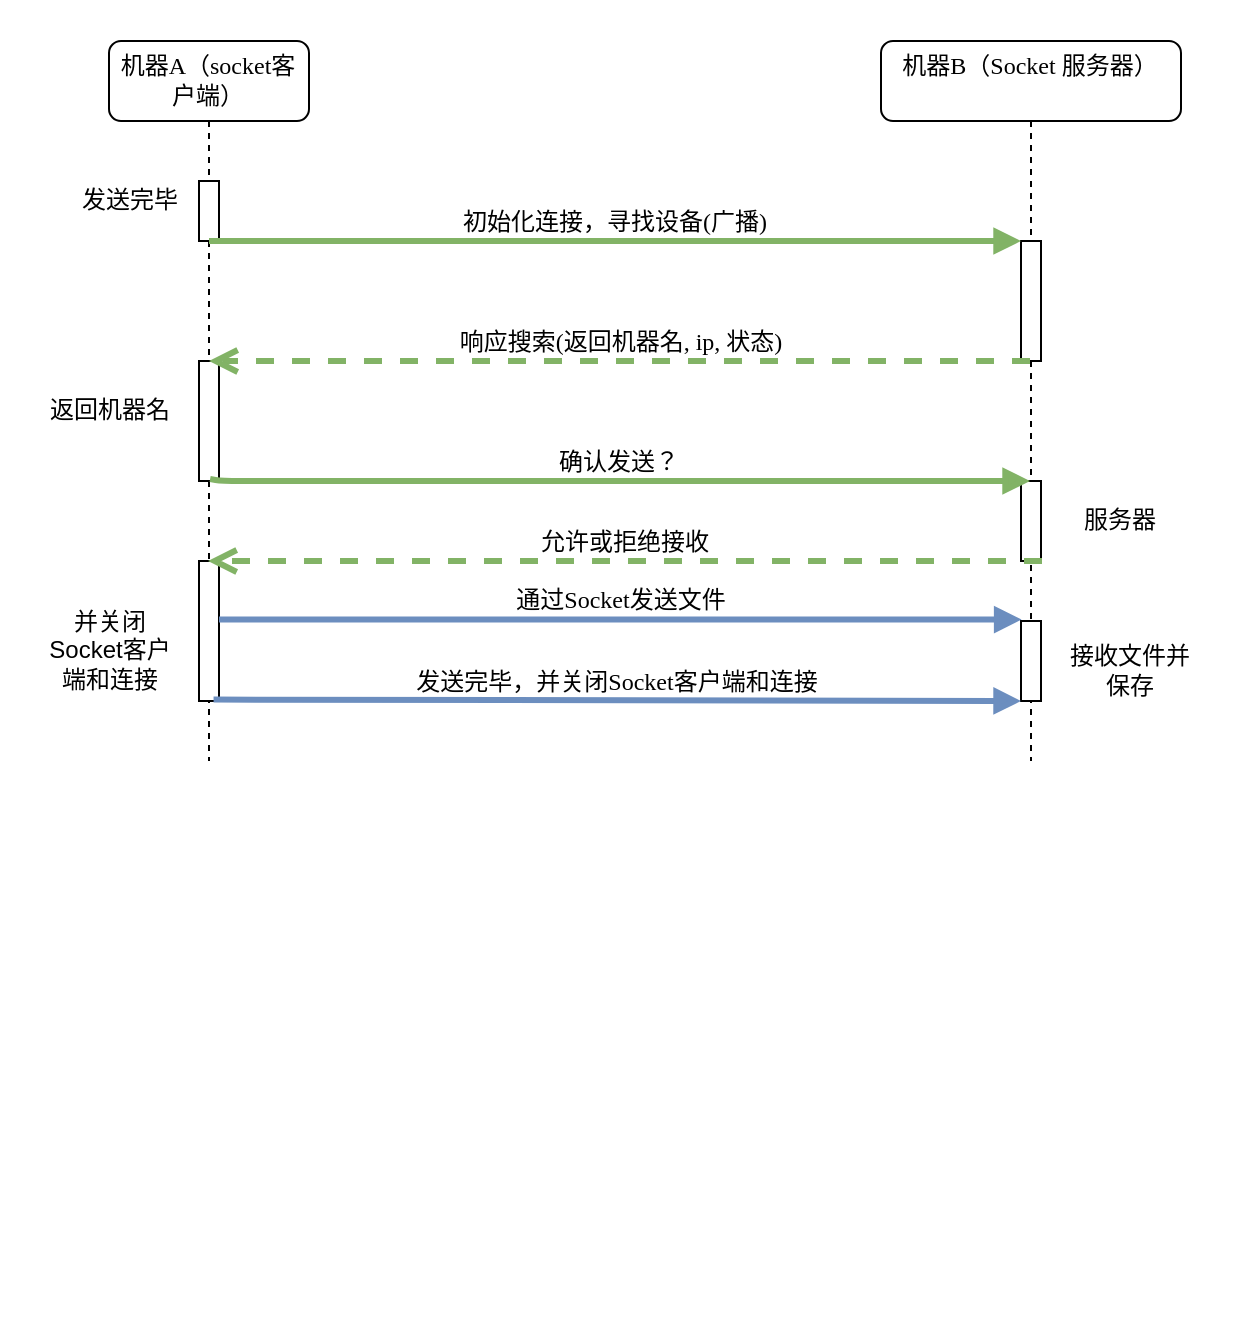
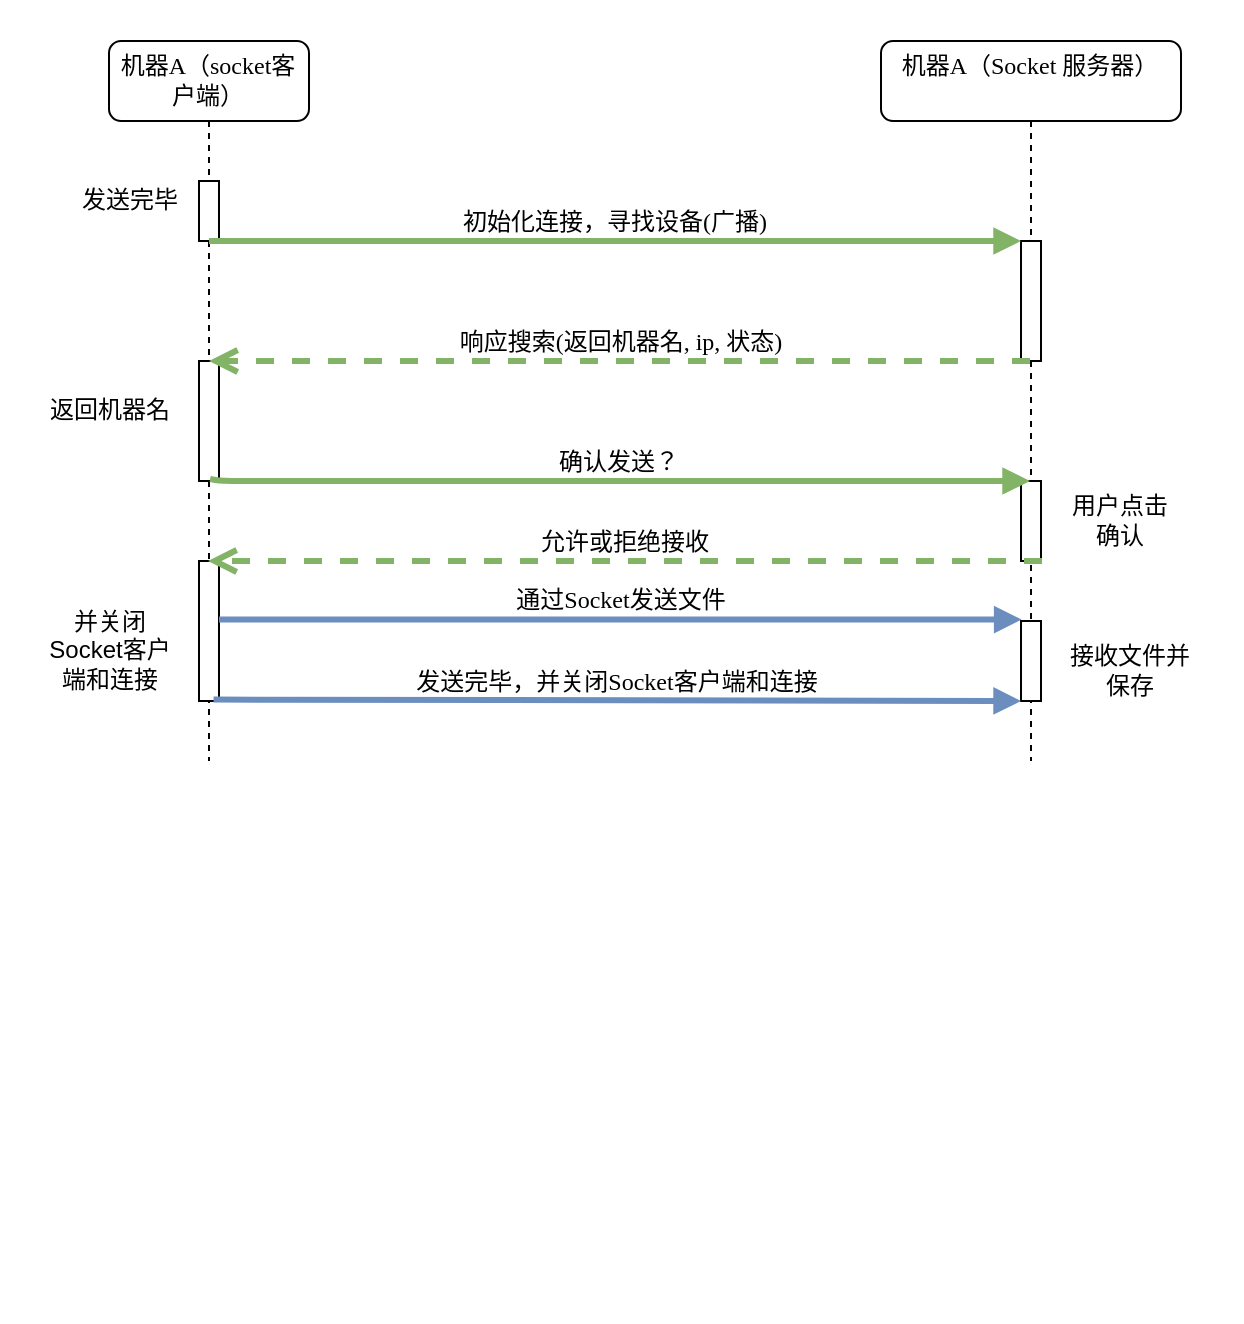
node "机器B（Socket 服务器）": label "机器B（Socket 服务器）" -> "机器A（Socket 服务器）"
node "服务器": label "服务器" -> "用户点击确认"
